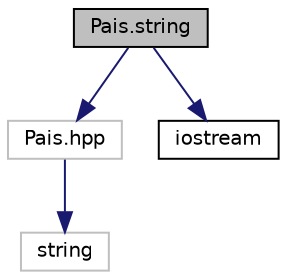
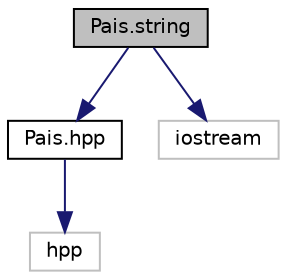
node "Pais.hpp": color grey75 -> black
node "iostream": color black -> grey75
node "string": label "string" -> "hpp"
